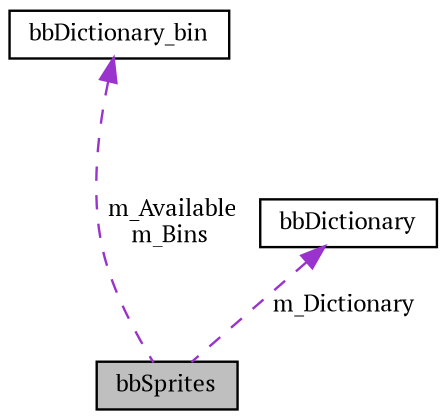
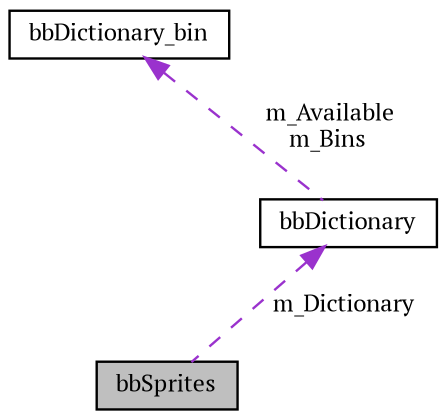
edge "bbSprites" -> "bbDictionary_bin": now "bbDictionary" -> "bbDictionary_bin"
